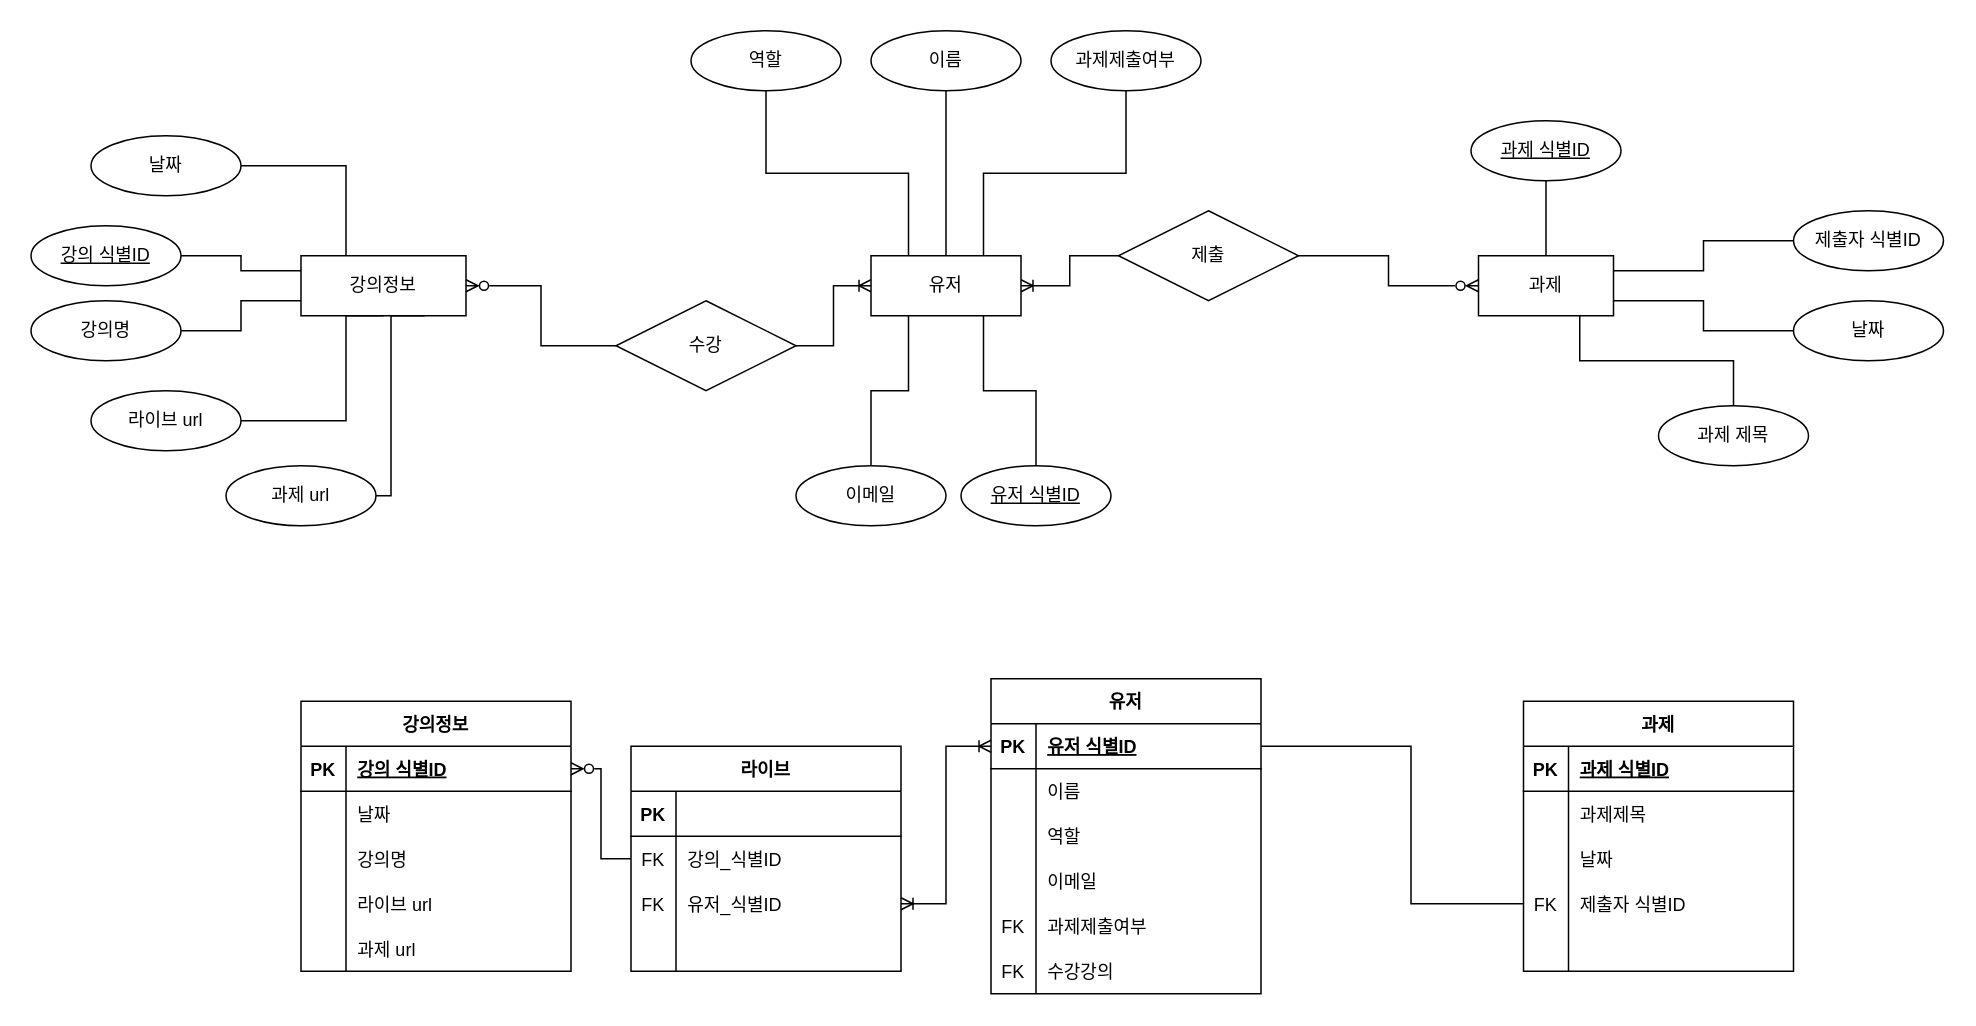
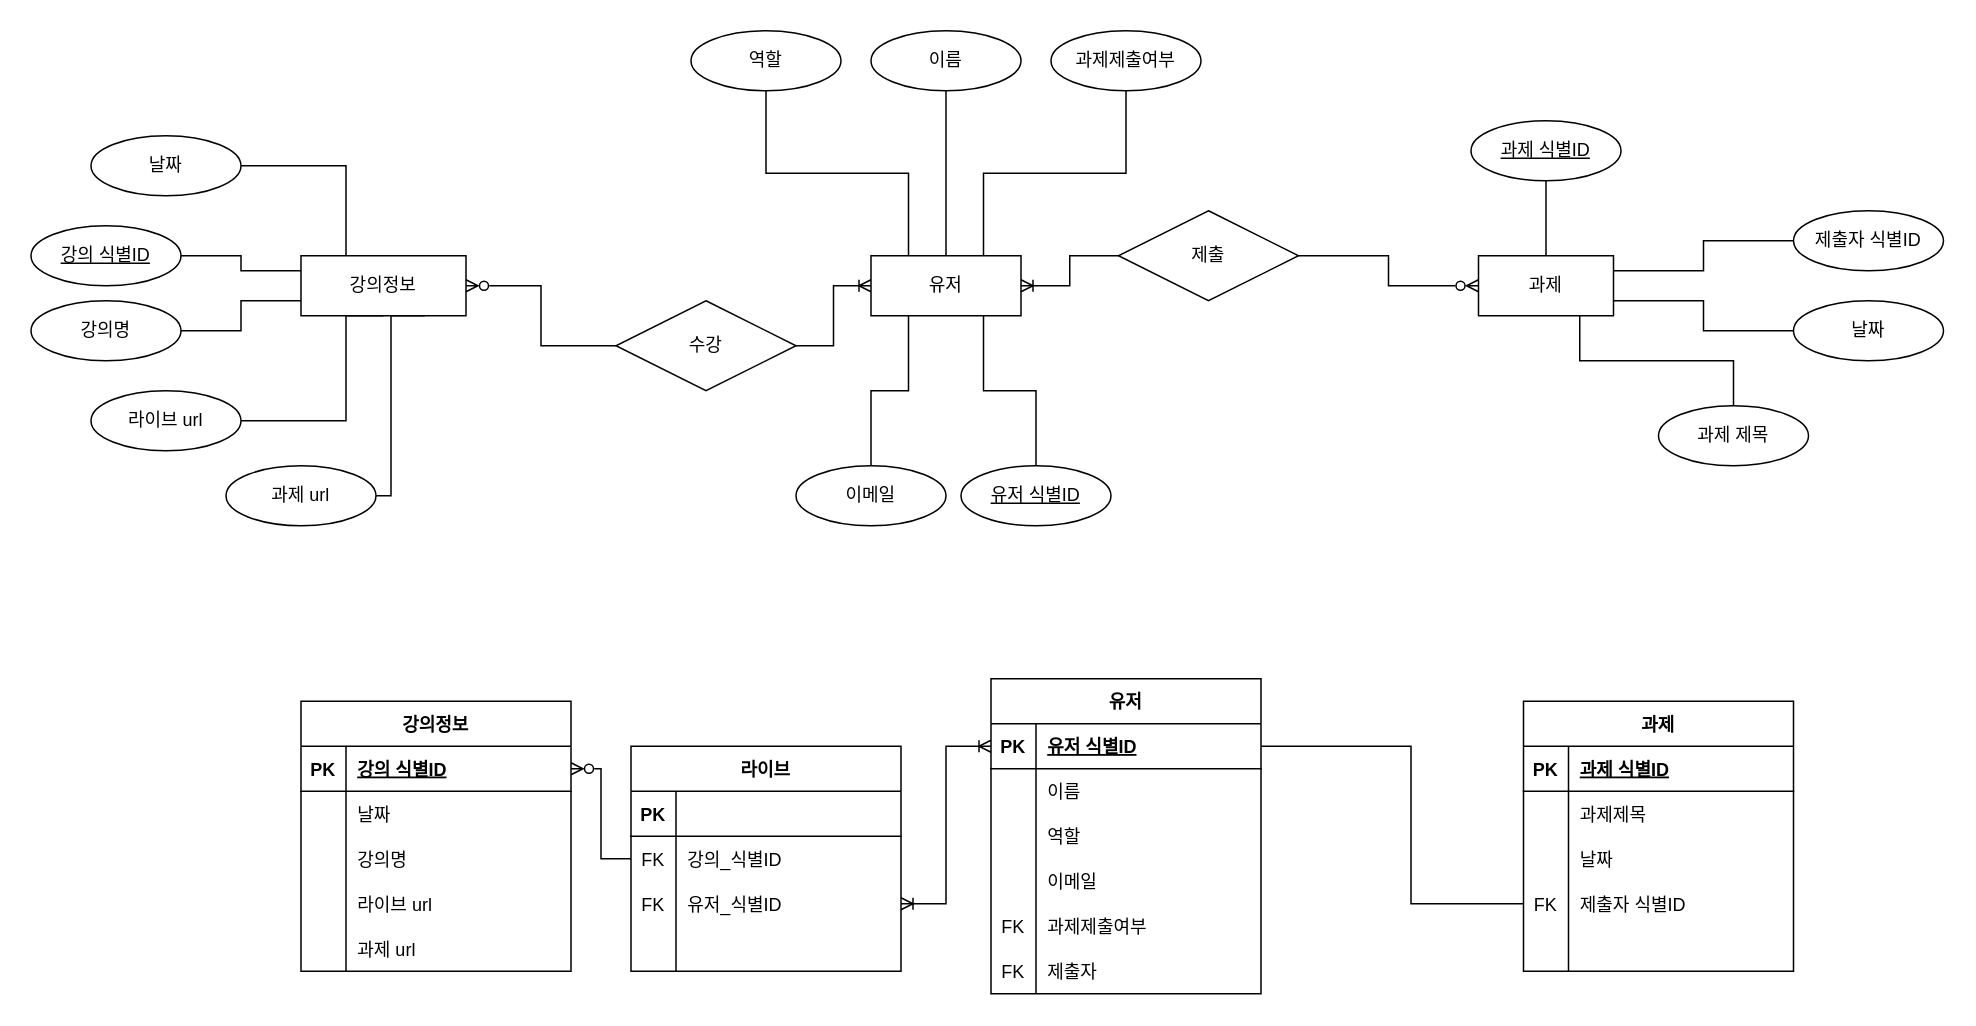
node "수강강의": label "수강강의" -> "제출자"
